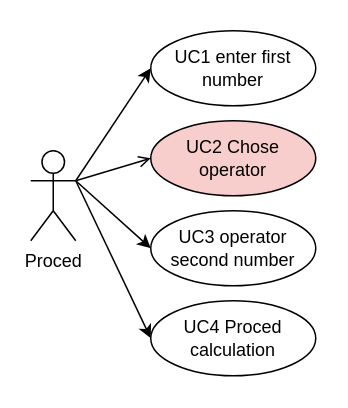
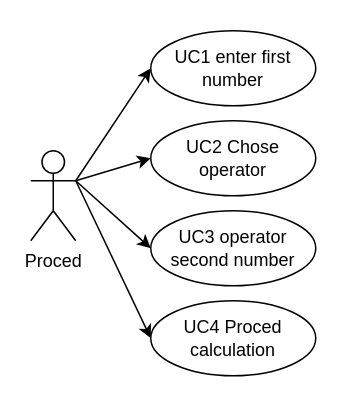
node "UC2 Chose operator": fillcolor #f8cecc -> #ffffff
edge "Proced" -> "UC2 Chose operator": arrowhead open -> classic
